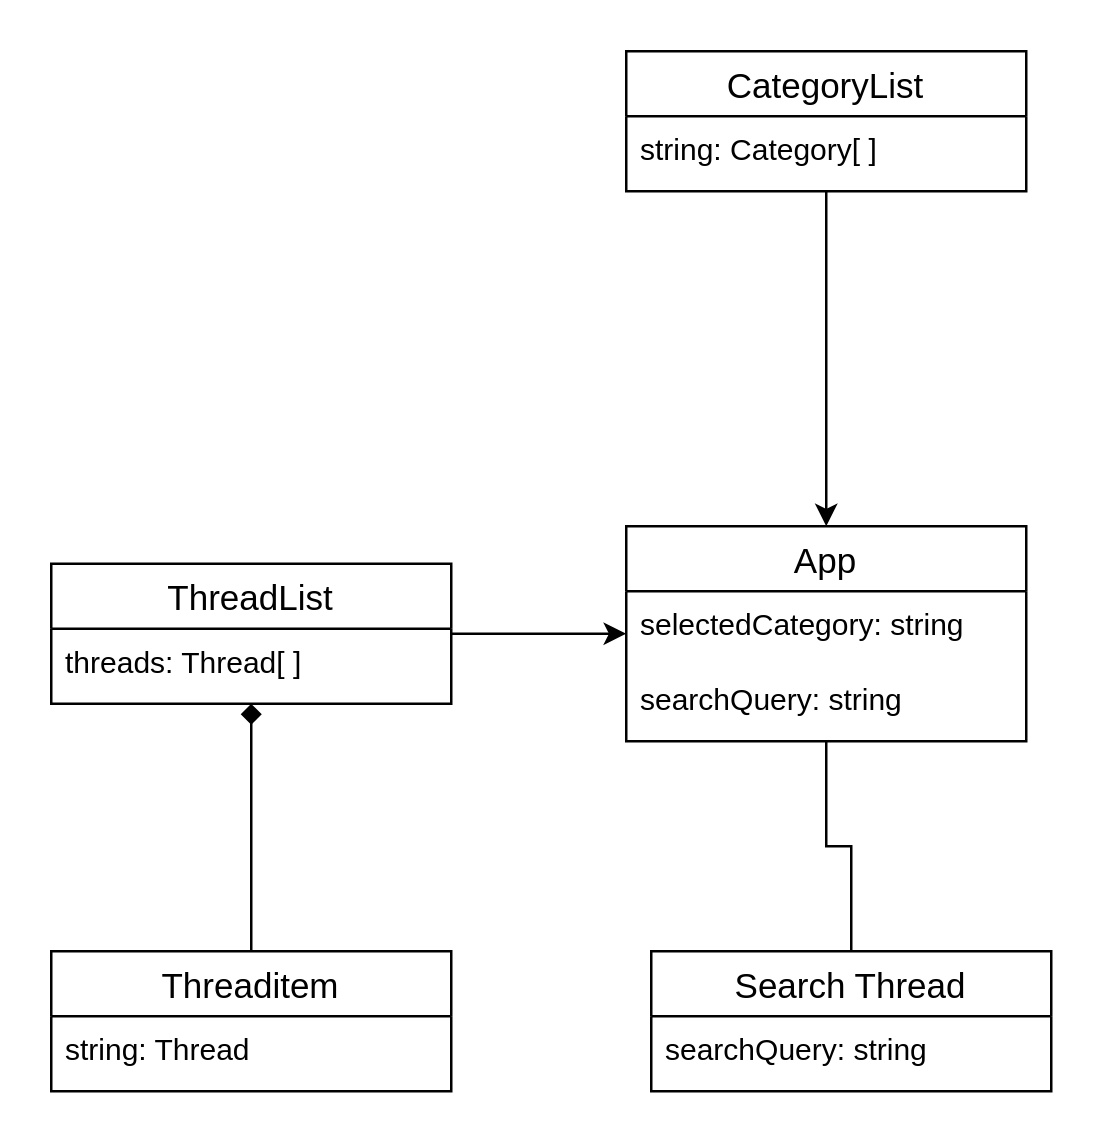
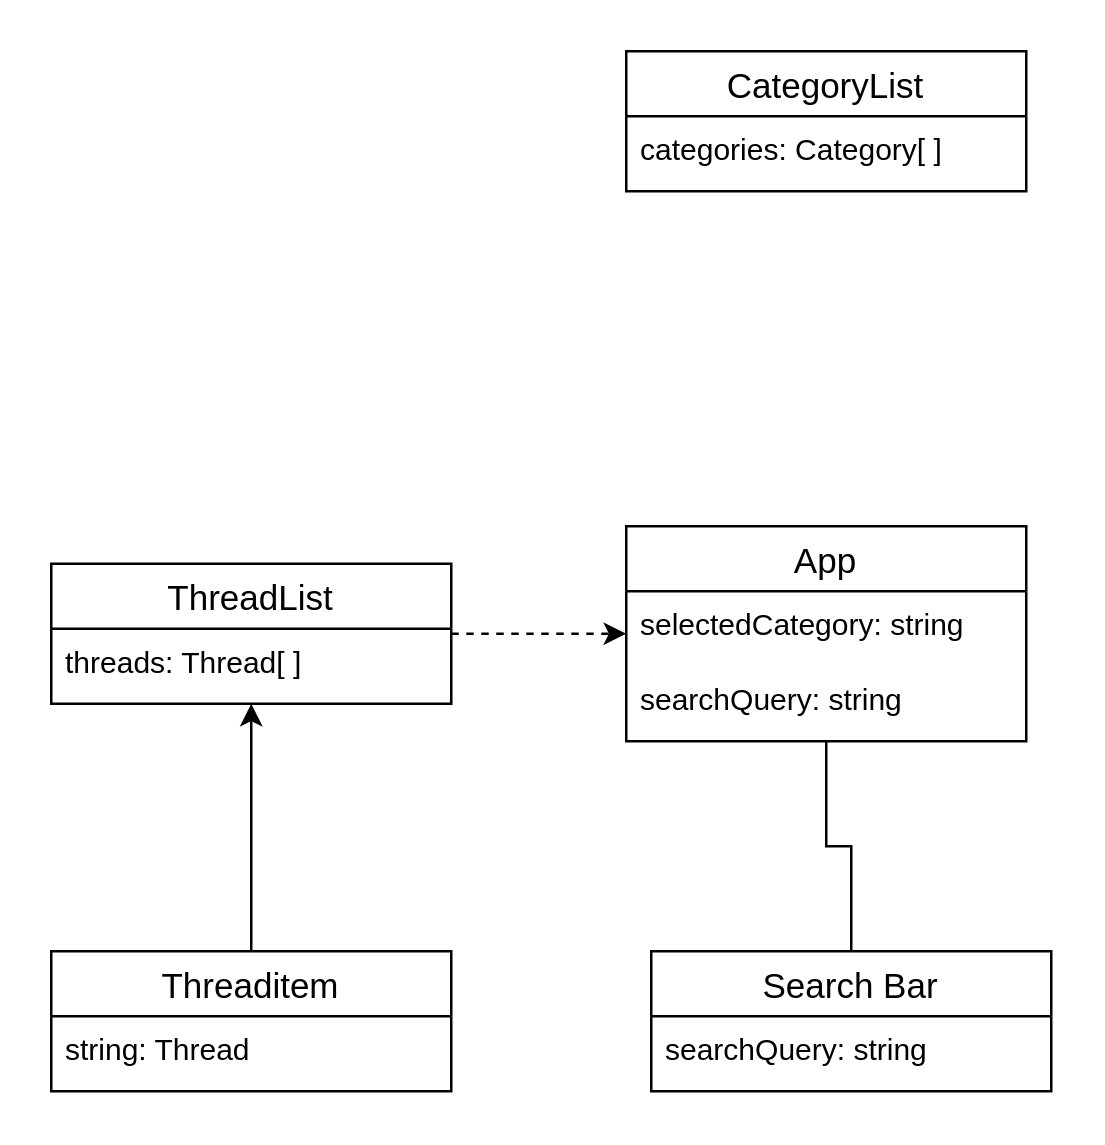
node "string: Category[ ]": label "string: Category[ ]" -> "categories: Category[ ]"
edge "CategoryList" -> "App": removed
edge "ThreadList" -> "App": style solid -> dashed
edge "Threaditem" -> "ThreadList": arrowhead diamond -> classic
node "Search Thread": label "Search Thread" -> "Search Bar"
